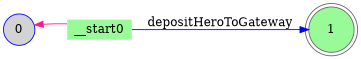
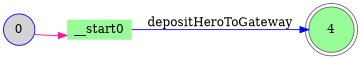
edge "__start0" -> "0": reversed
node "1": label "1" -> "4"
